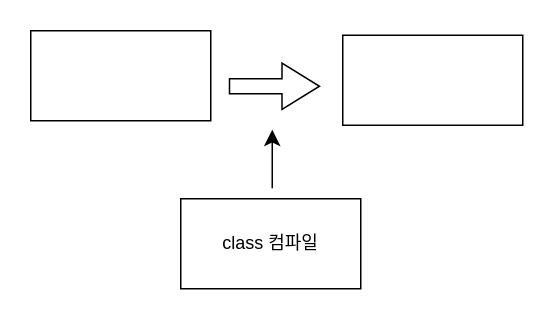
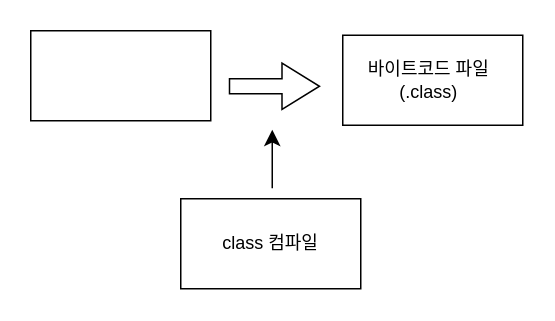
node "바이트코드 파일 (.class)": added
